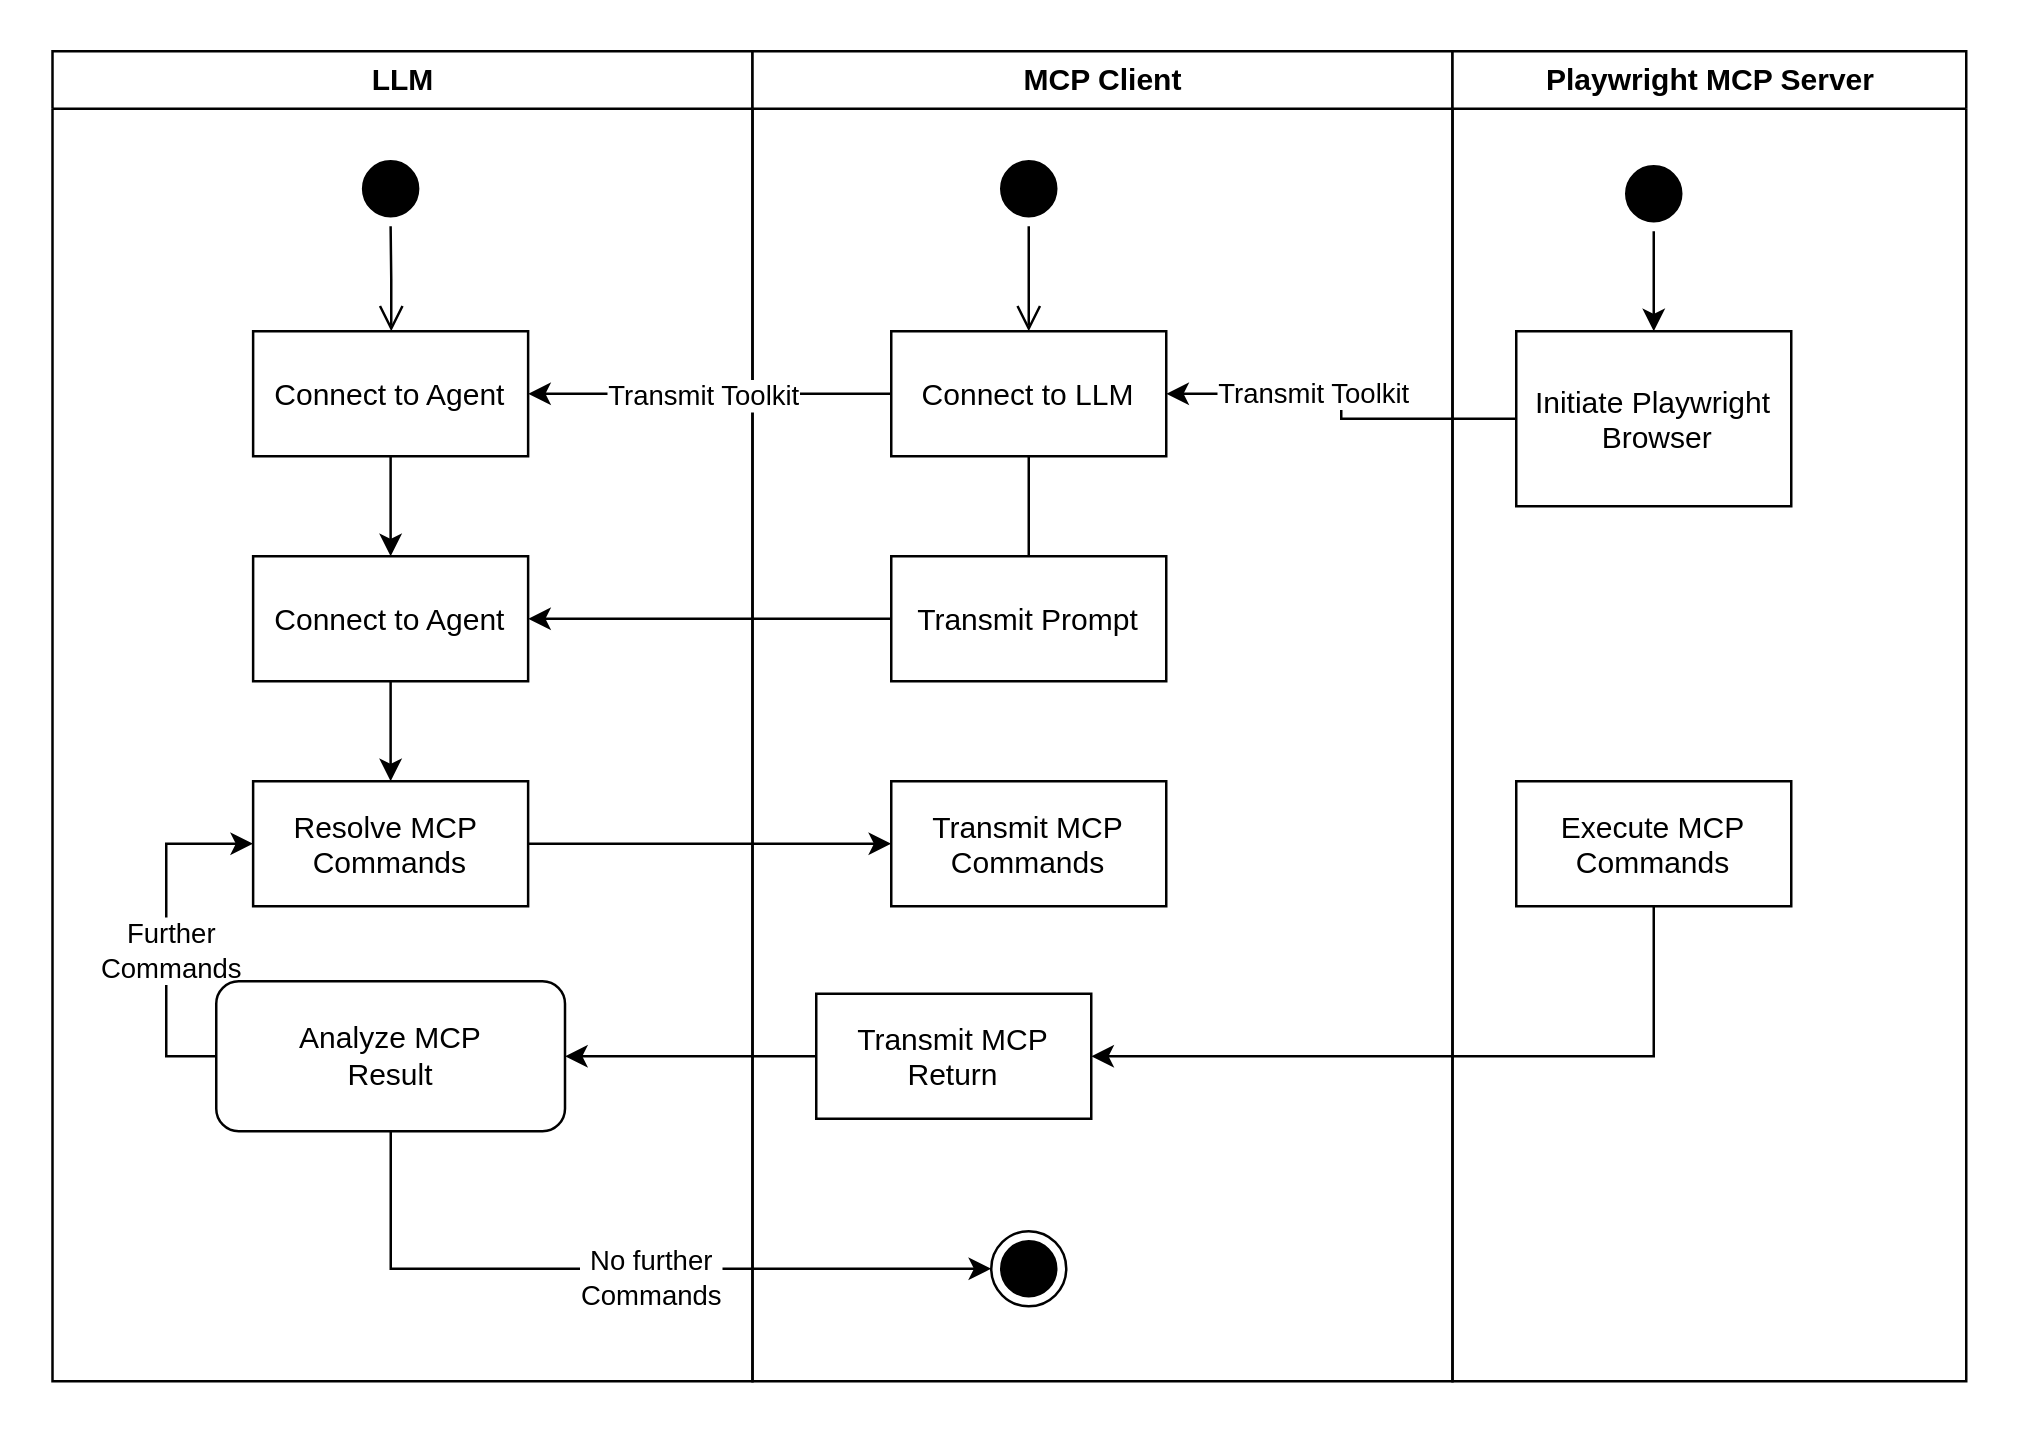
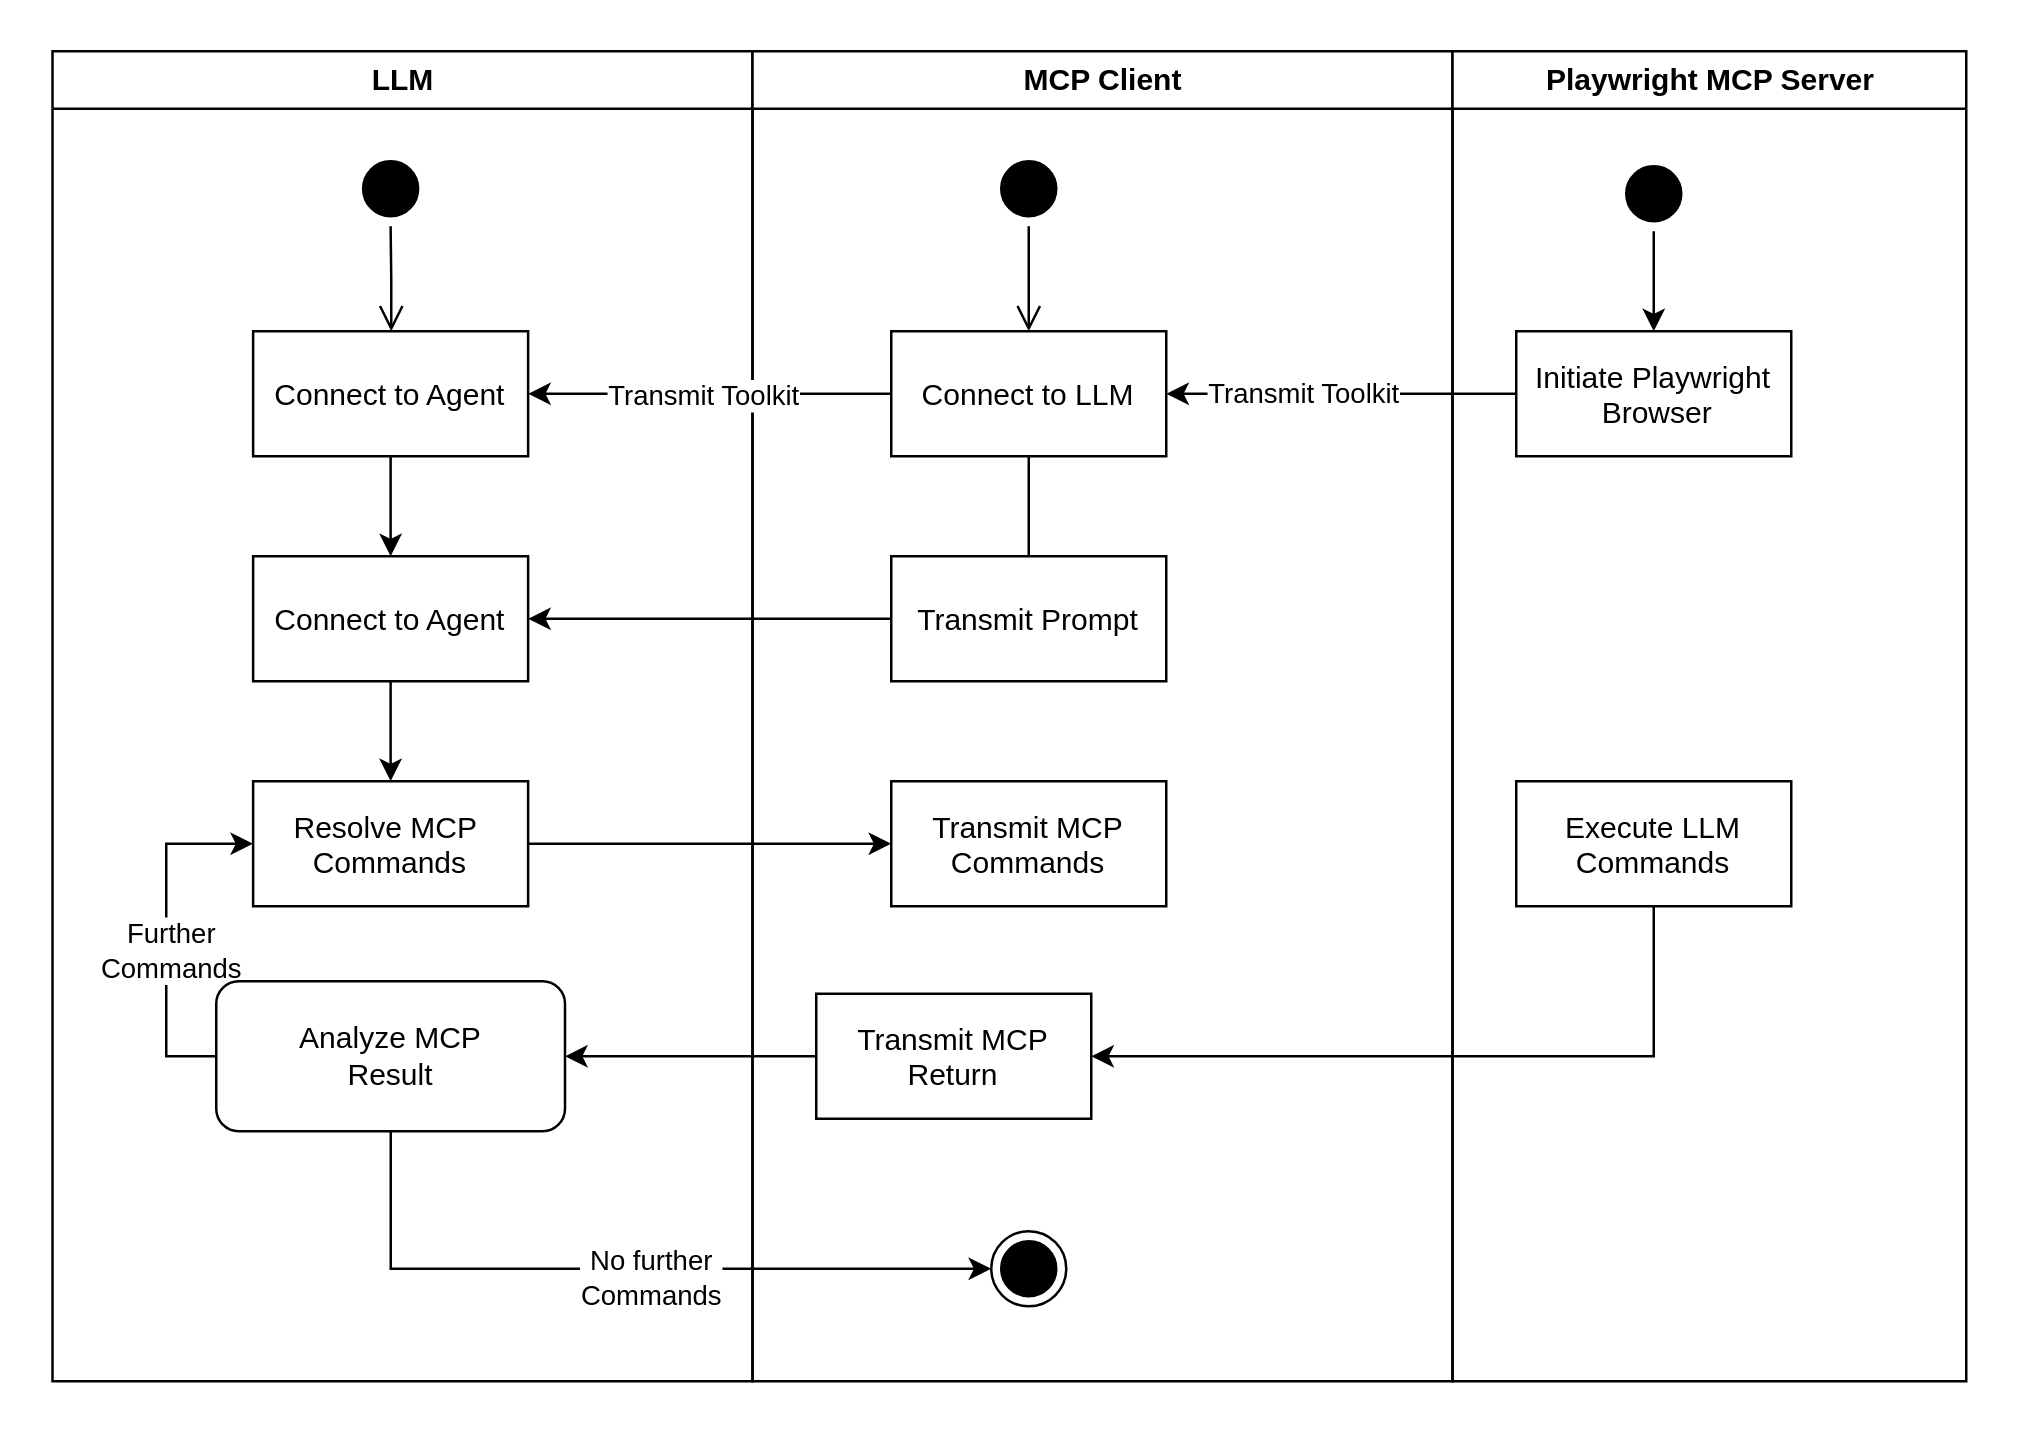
node "Initiate Playwright Browser": size 275x175 -> 275x125
node "Execute MCP Commands": label "Execute MCP Commands" -> "Execute LLM Commands"
